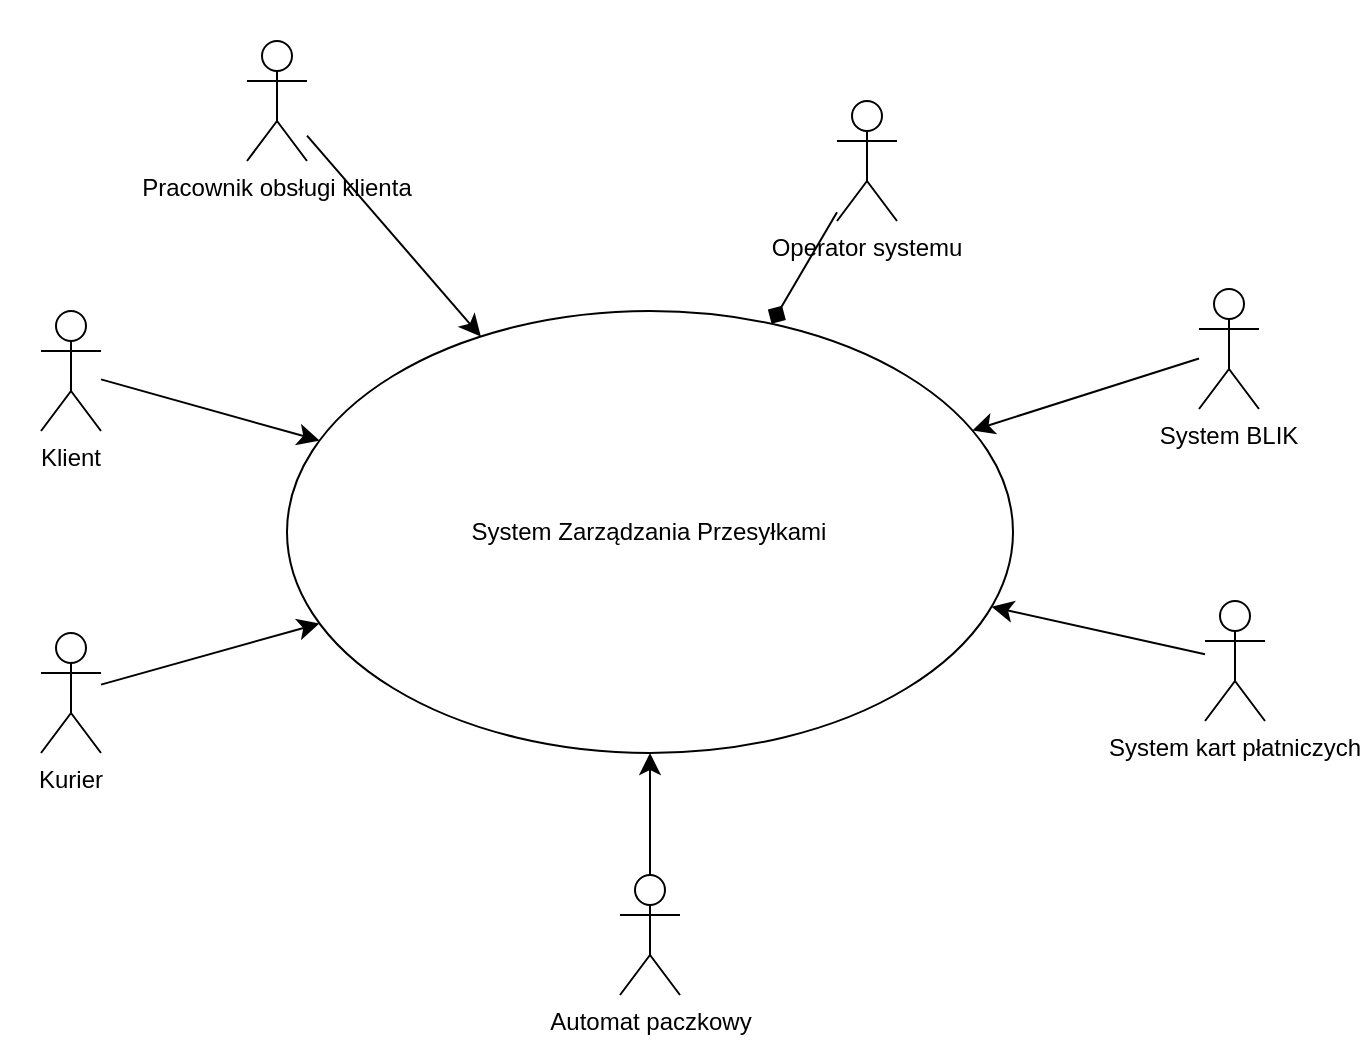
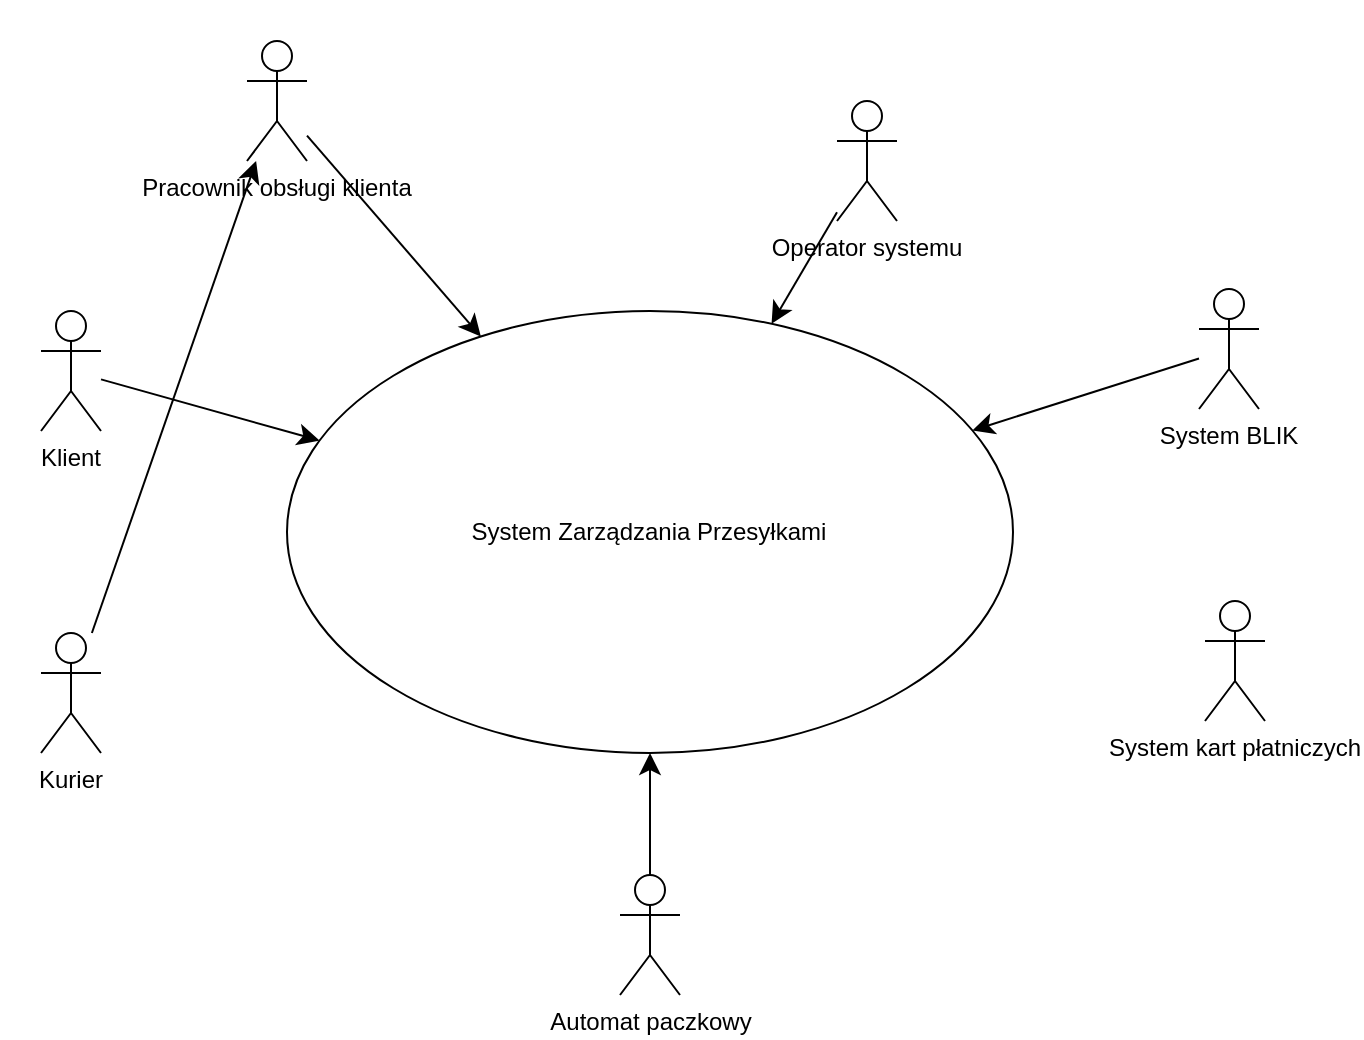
edge "Operator systemu" -> "System Zarządzania Przesyłkami": arrowhead diamond -> classic
edge "System kart płatniczych" -> "System Zarządzania Przesyłkami": removed
edge "Kurier" -> "System Zarządzania Przesyłkami": now "Kurier" -> "Pracownik obsługi klienta"
